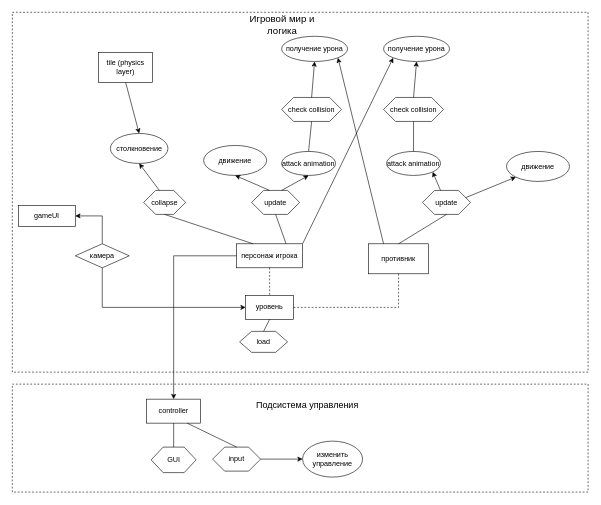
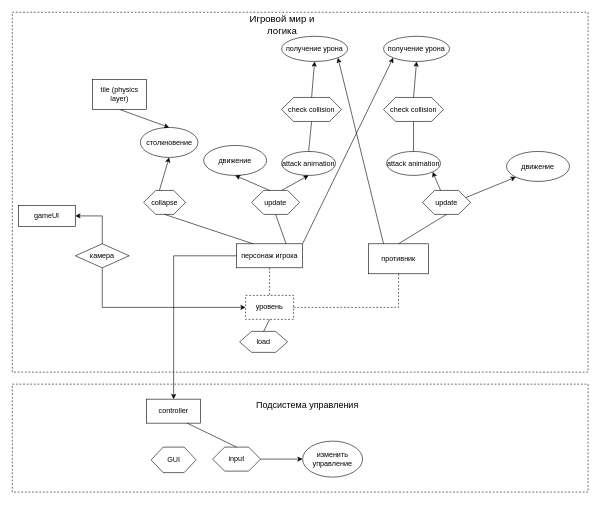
node "tile (physics layer)": moved (126, 68) -> (120, 95)
node "столкновение": moved (139, 149) -> (169, 143)
node "уровень": style solid -> dashed
edge "controller" -- "GUI": removed
